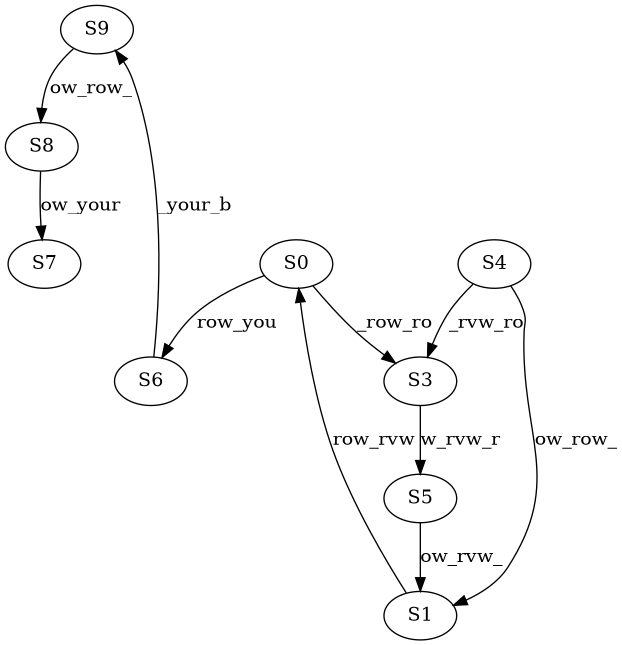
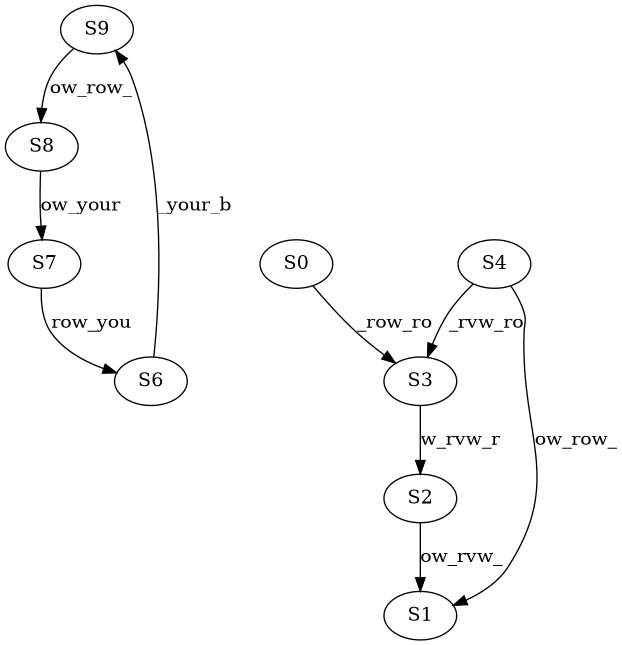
edge "S0" -> "S6": now "S7" -> "S6"
edge "S1" -> "S0": removed, label "row_rvw"
node "S5": label "S5" -> "S2"
